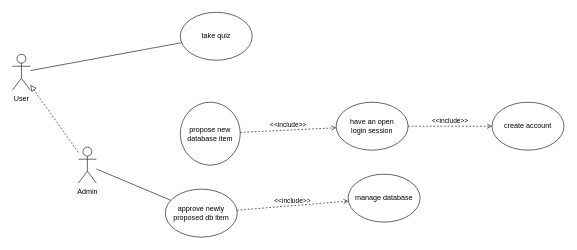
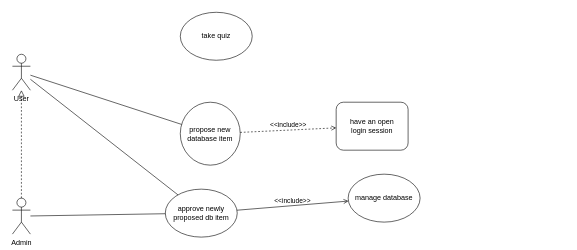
edge "take quiz" -- "User": now "approve newly proposed db item" -- "User"
edge "User" -- "propose new database item": added
node "have an open login session": shape ellipse -> rounded rectangle
edge "have an open login session" -> "create account": removed, label "<<include>>"
node "create account": removed
node "Admin": moved (87, 165) -> (21, 216)
edge "approve newly proposed db item" -> "manage database": style dashed -> solid
